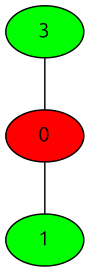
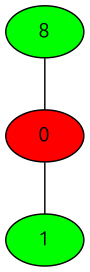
node "3": label "3" -> "8"
